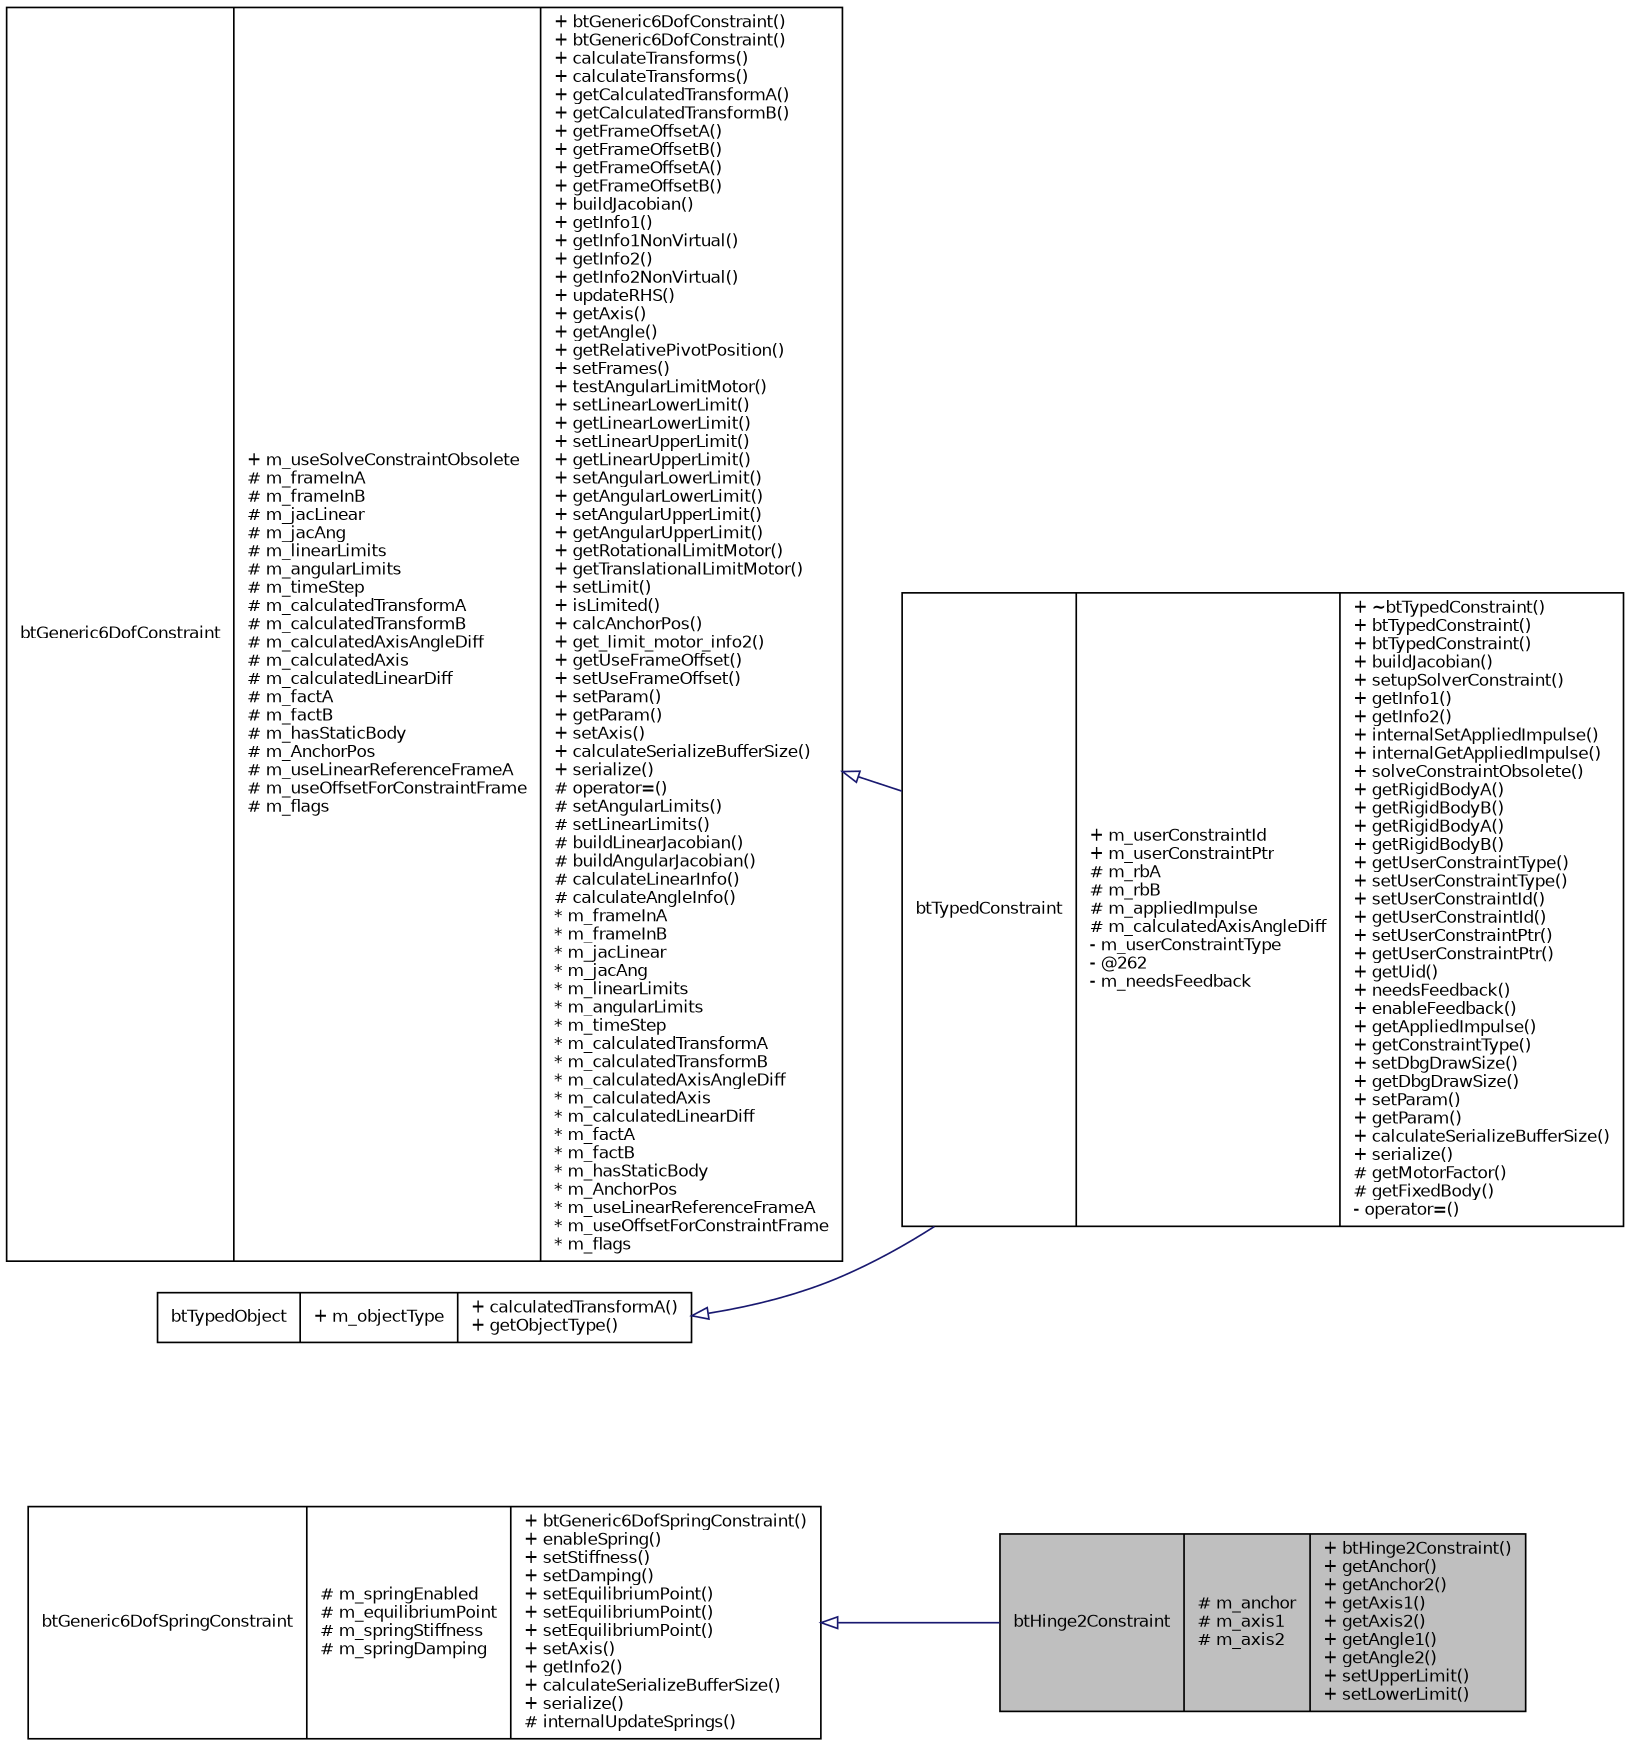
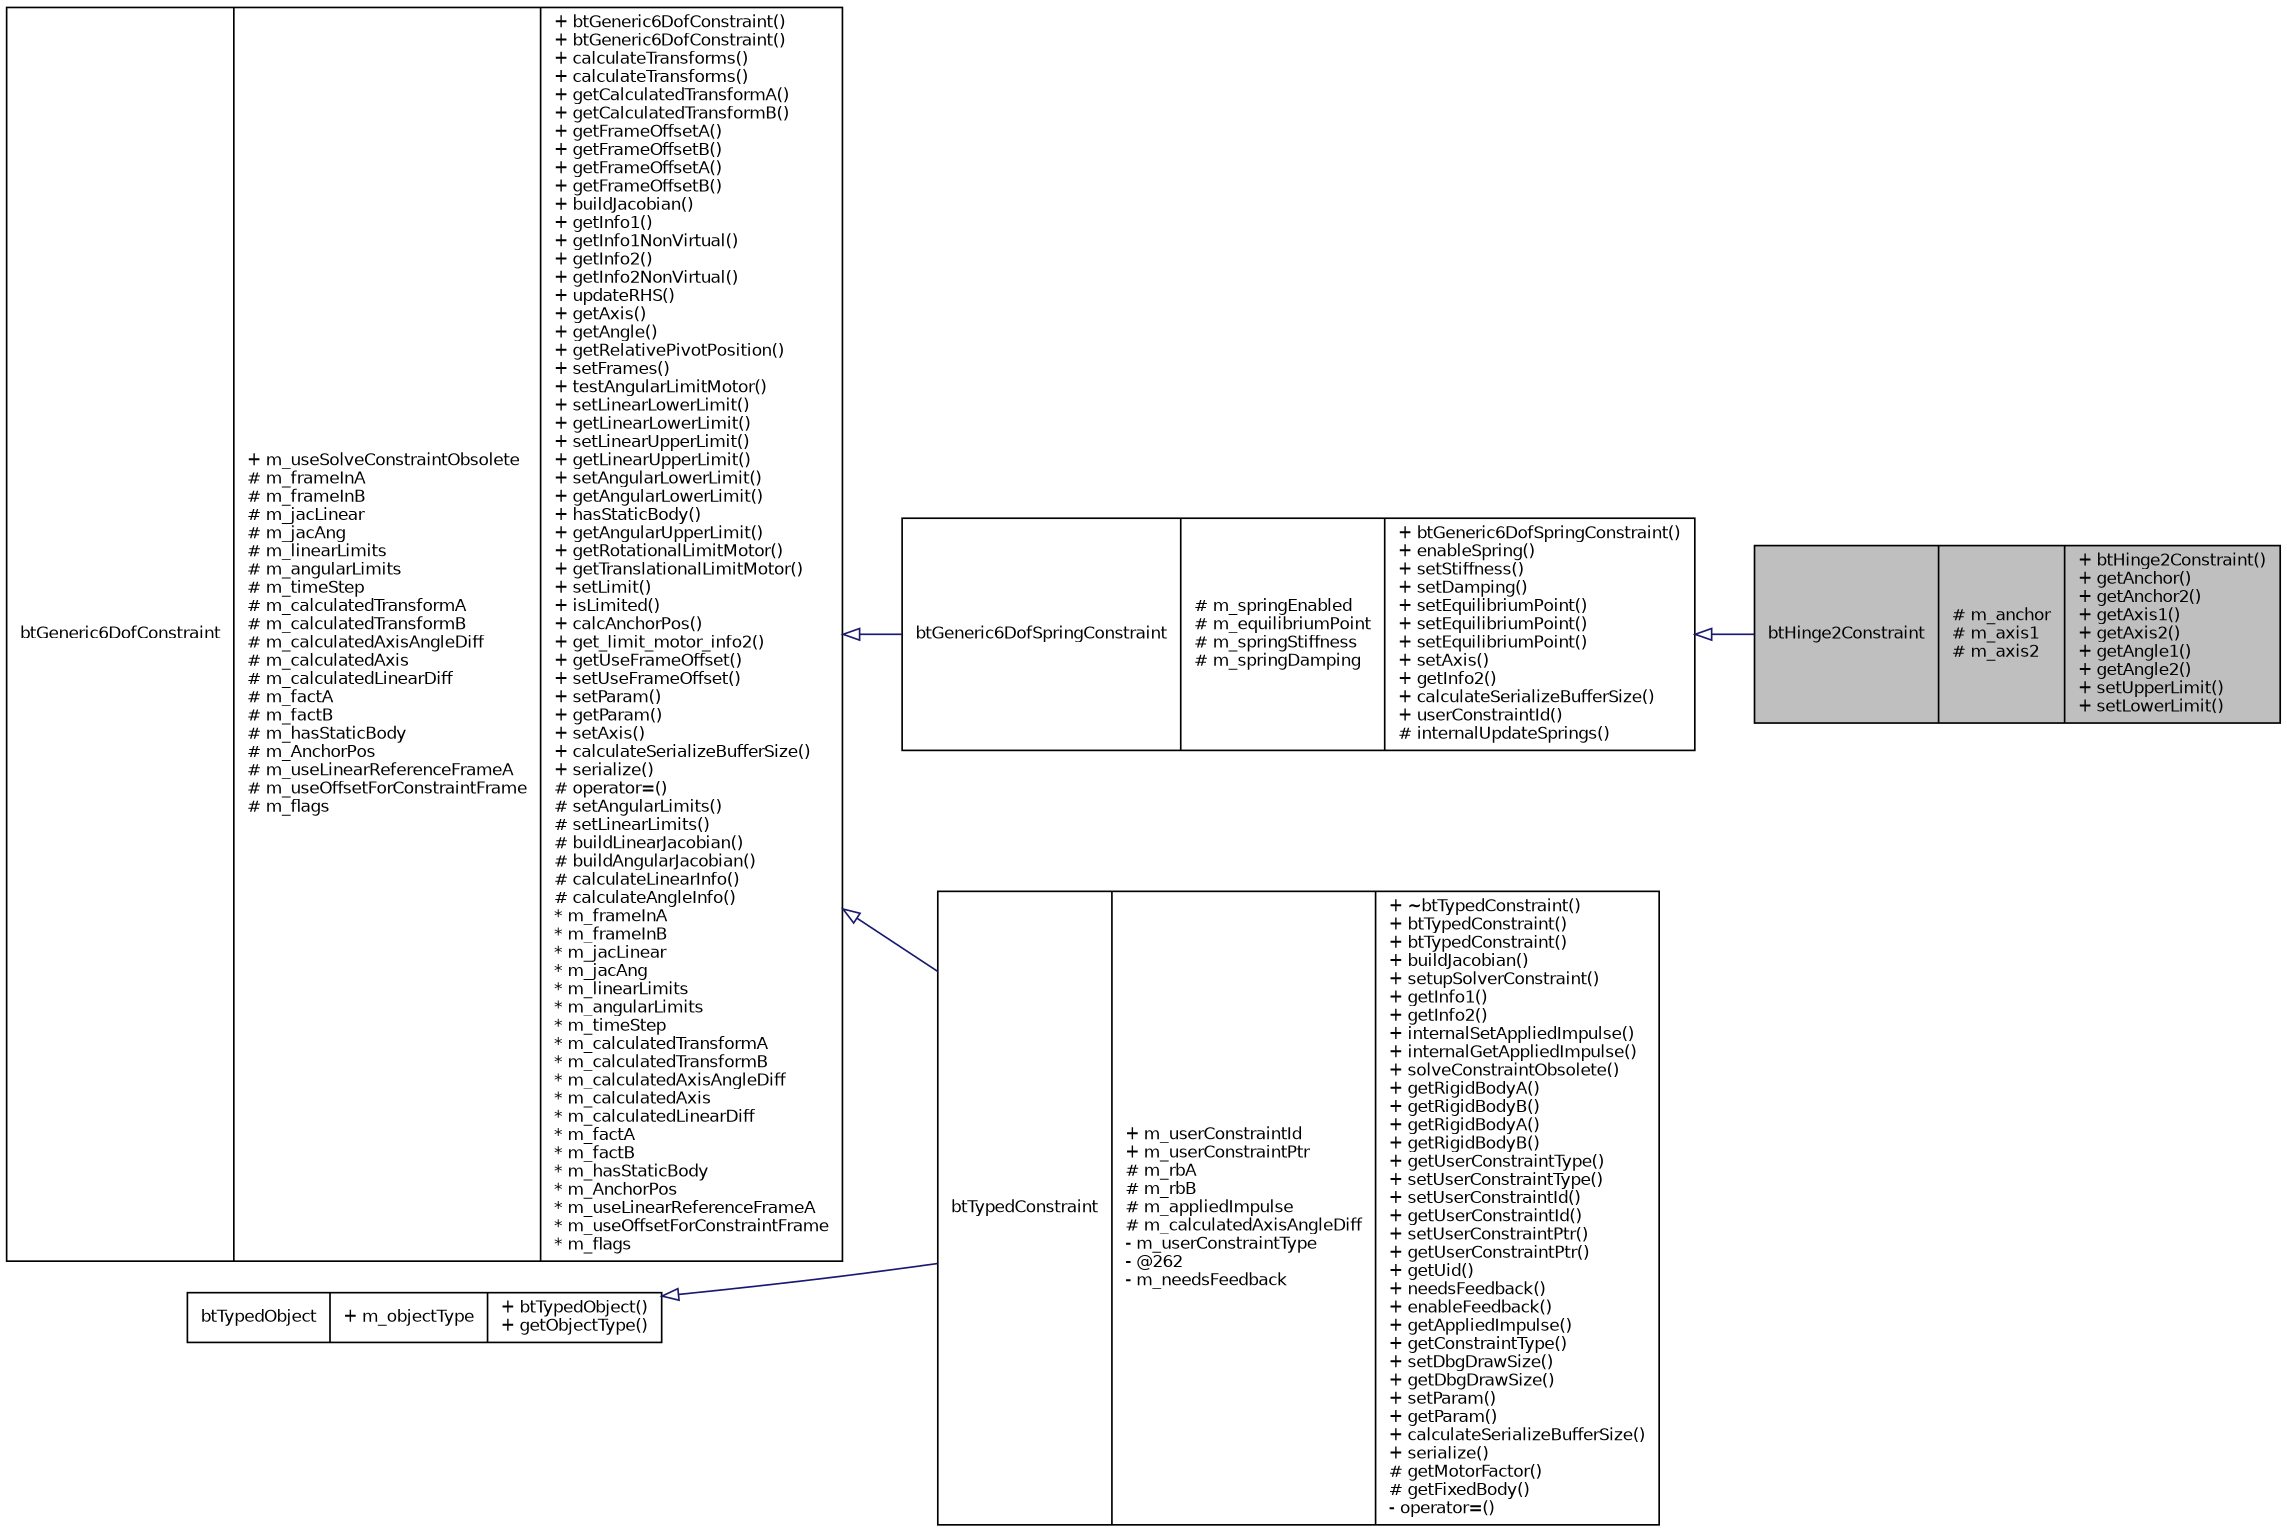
node "btGeneric6DofConstraint": text "+ setAngularUpperLimit()" -> "+ hasStaticBody()"
edge "btGeneric6DofSpringConstraint" -> "btGeneric6DofConstraint": added
node "btTypedObject": text "+ calculatedTransformA()" -> "+ btTypedObject()"
node "btGeneric6DofSpringConstraint": text "+ serialize()" -> "+ userConstraintId()"
